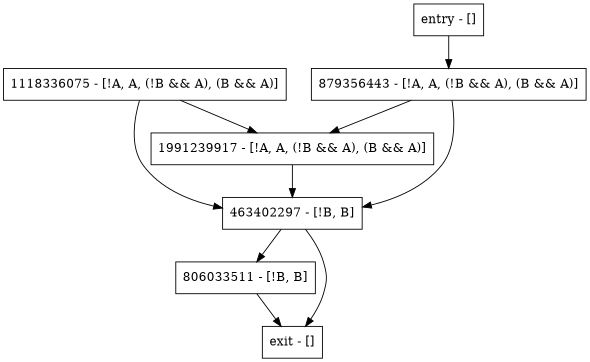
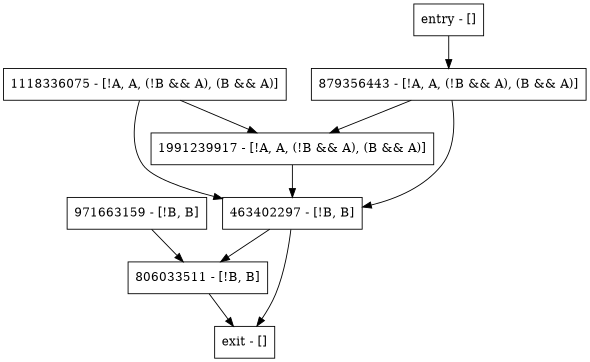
node "971663159 - [!B, B]": added
